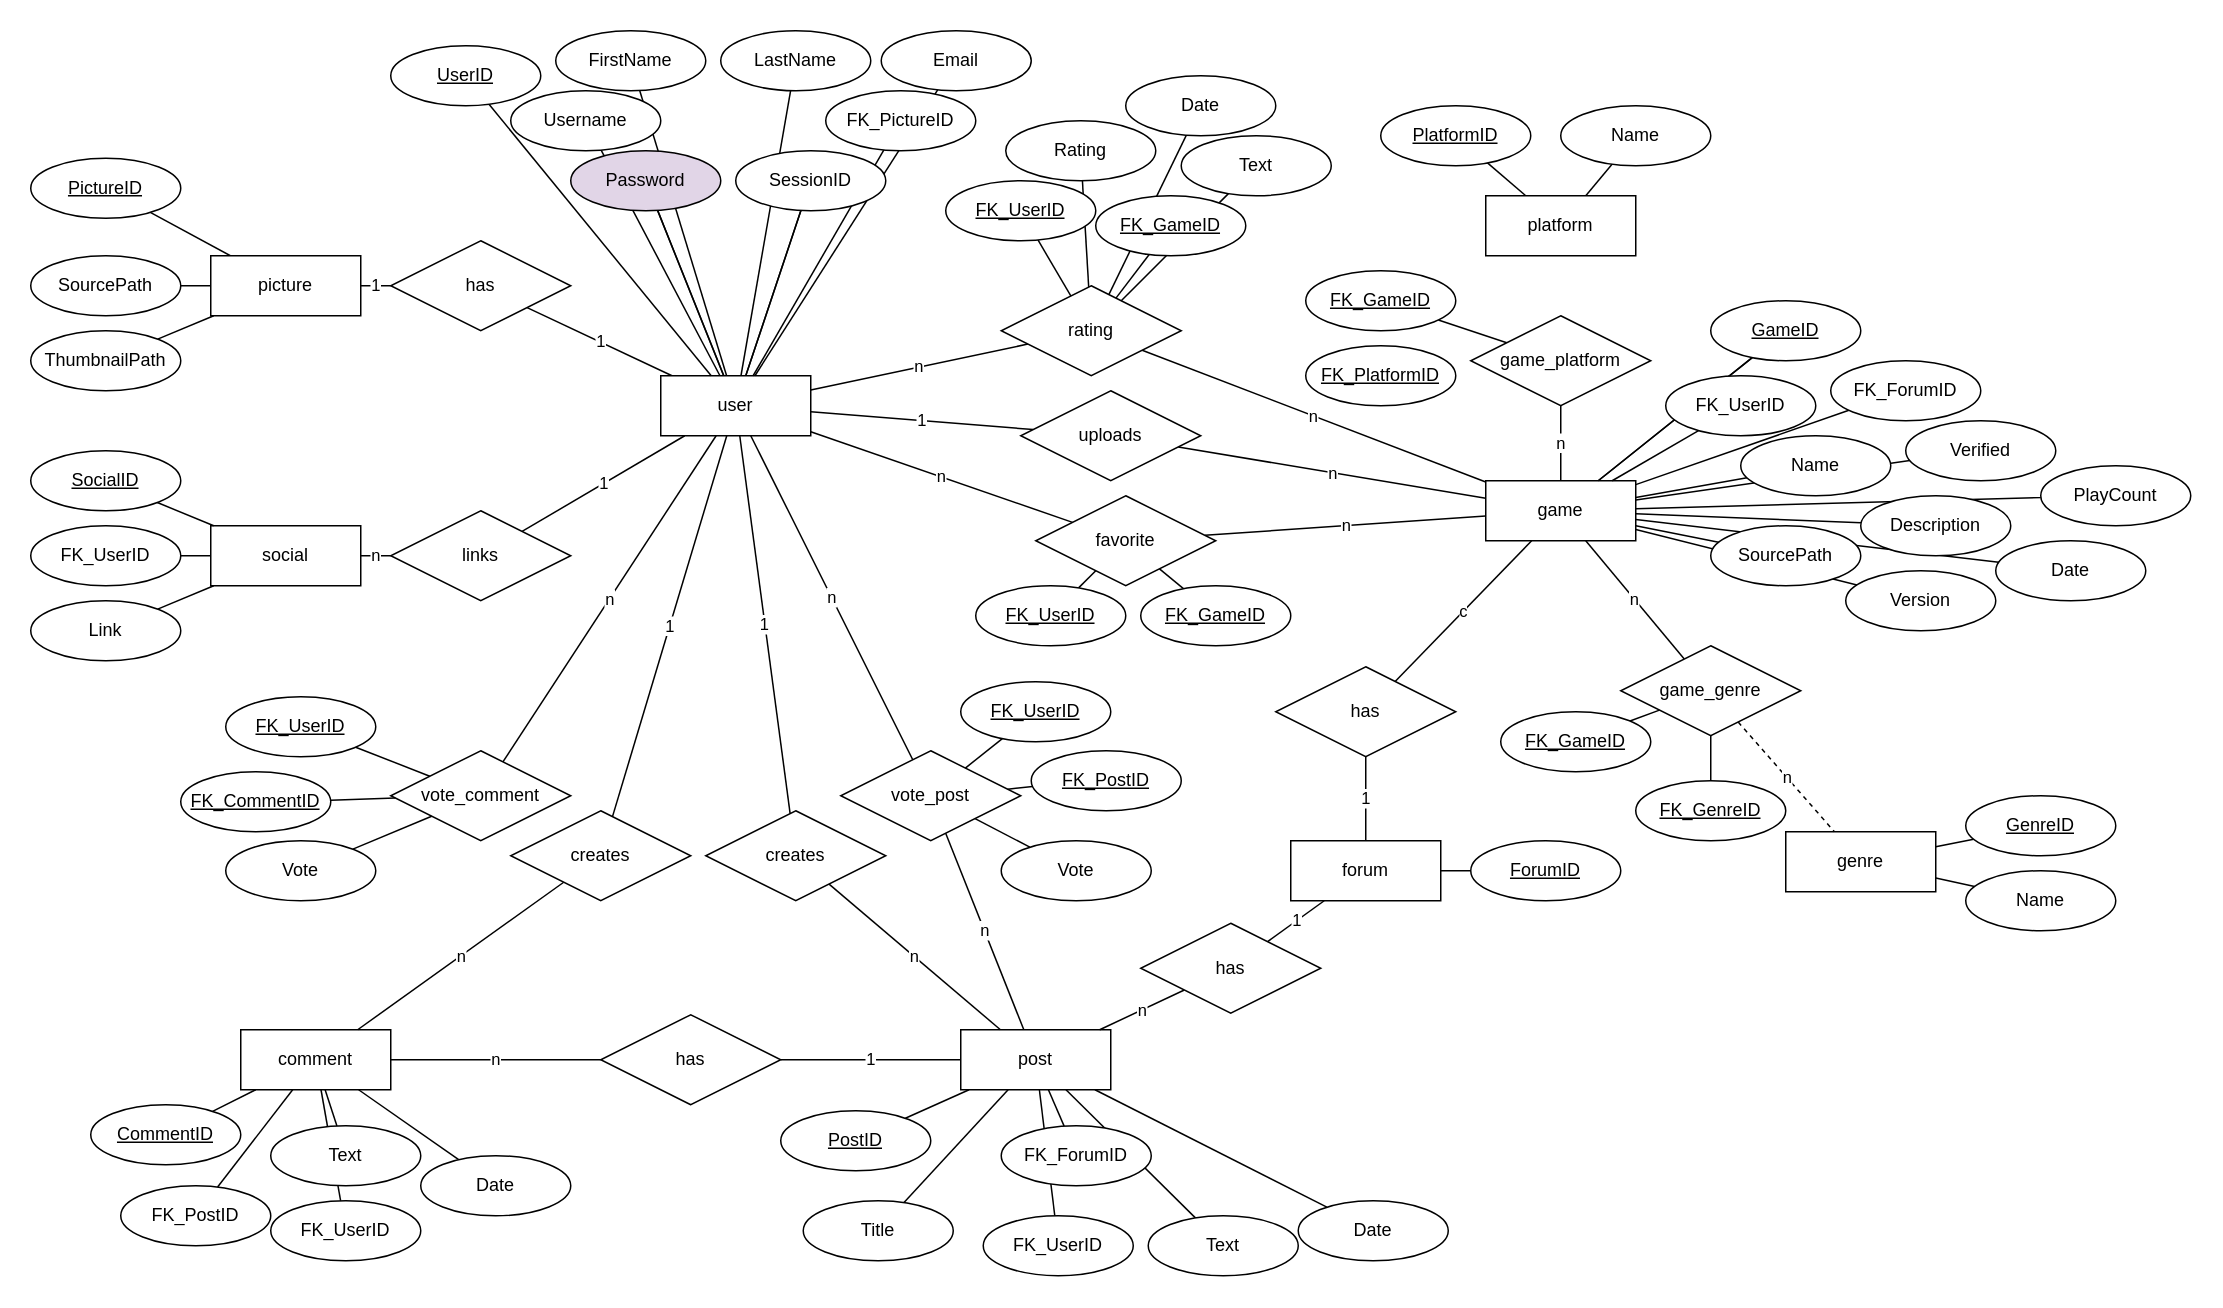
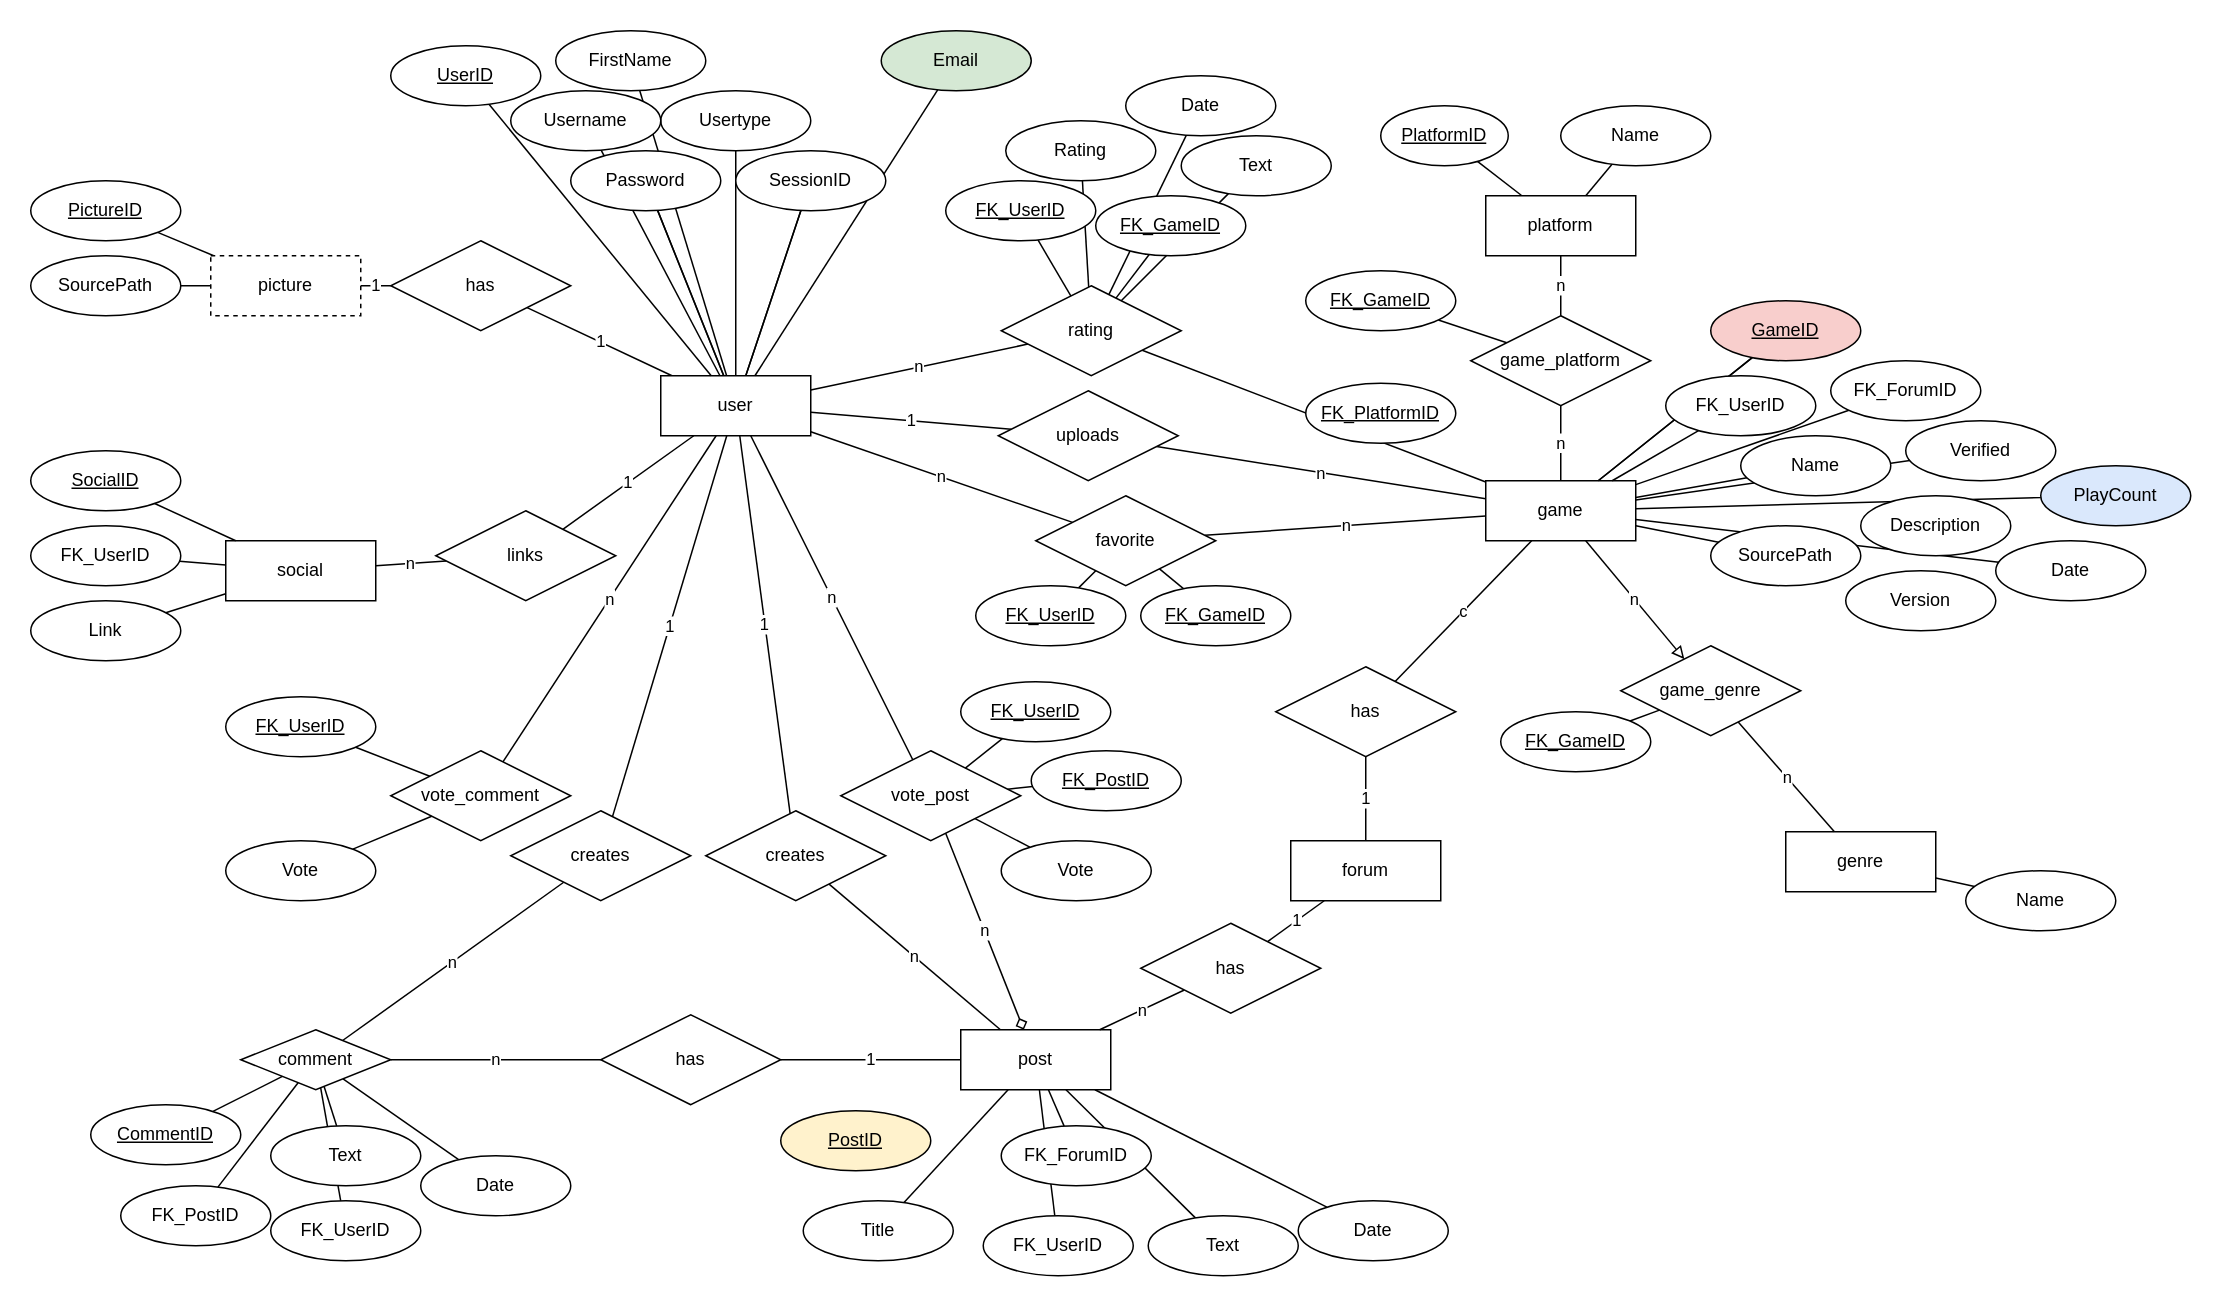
node "LastName": removed
node "Email": fillcolor #ffffff -> #d5e8d4
node "Usertype": added
node "FK_PictureID": removed
node "PlatformID": size 150x60 -> 128x60
node "Password": fillcolor #e1d5e7 -> #ffffff
node "PictureID": moved (106, 188) -> (106, 211)
edge "Usertype" -- "user": added
edge "FK_PictureID" -- "user": removed
node "picture": style solid -> dashed
edge "platform" -- "game_platform": added, label "n"
edge "LastName" -- "user": removed
edge "picture" -- "ThumbnailPath": removed
node "GameID": fillcolor #ffffff -> #f8cecc
node "ThumbnailPath": removed
node "FK_PlatformID": moved (1381, 376) -> (1381, 413)
node "uploads": moved (1111, 436) -> (1088, 436)
node "PlayCount": fillcolor #ffffff -> #dae8fc
edge "game" -- "Description": removed
edge "game" -- "Version": removed
node "social": moved (286, 556) -> (301, 571)
node "links": moved (481, 556) -> (526, 556)
edge "game" -- "game_genre": arrowhead none -> block
edge "game_genre" -- "genre": style dashed -> solid
edge "game_genre" -- "FK_GenreID": removed
edge "vote_comment" -- "FK_CommentID": removed
node "FK_CommentID": removed
node "FK_GenreID": removed
node "GenreID": removed
edge "GenreID" -- "genre": removed
edge "forum" -- "ForumID": removed
node "ForumID": removed
edge "vote_post" -- "post": arrowhead none -> diamond
node "comment": shape rectangle -> diamond
edge "post" -- "PostID": removed
node "PostID": fillcolor #ffffff -> #fff2cc
